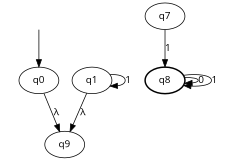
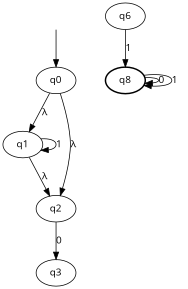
node "q7": label "q7" -> "q6"
edge "q0" -> "q1": added, label "λ"
node "q9": label "q9" -> "q2"
node "q3": added
